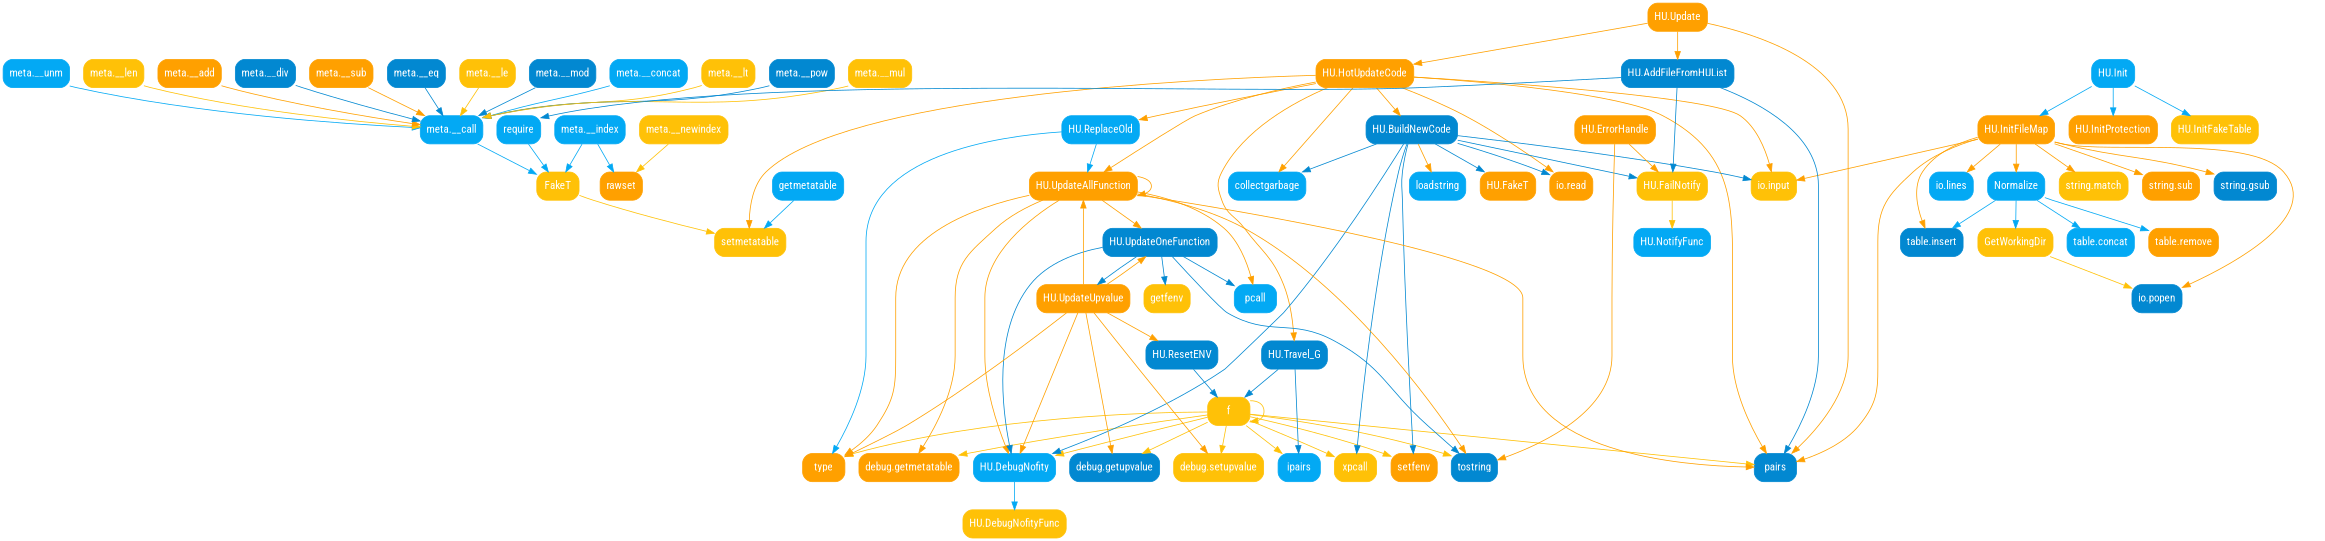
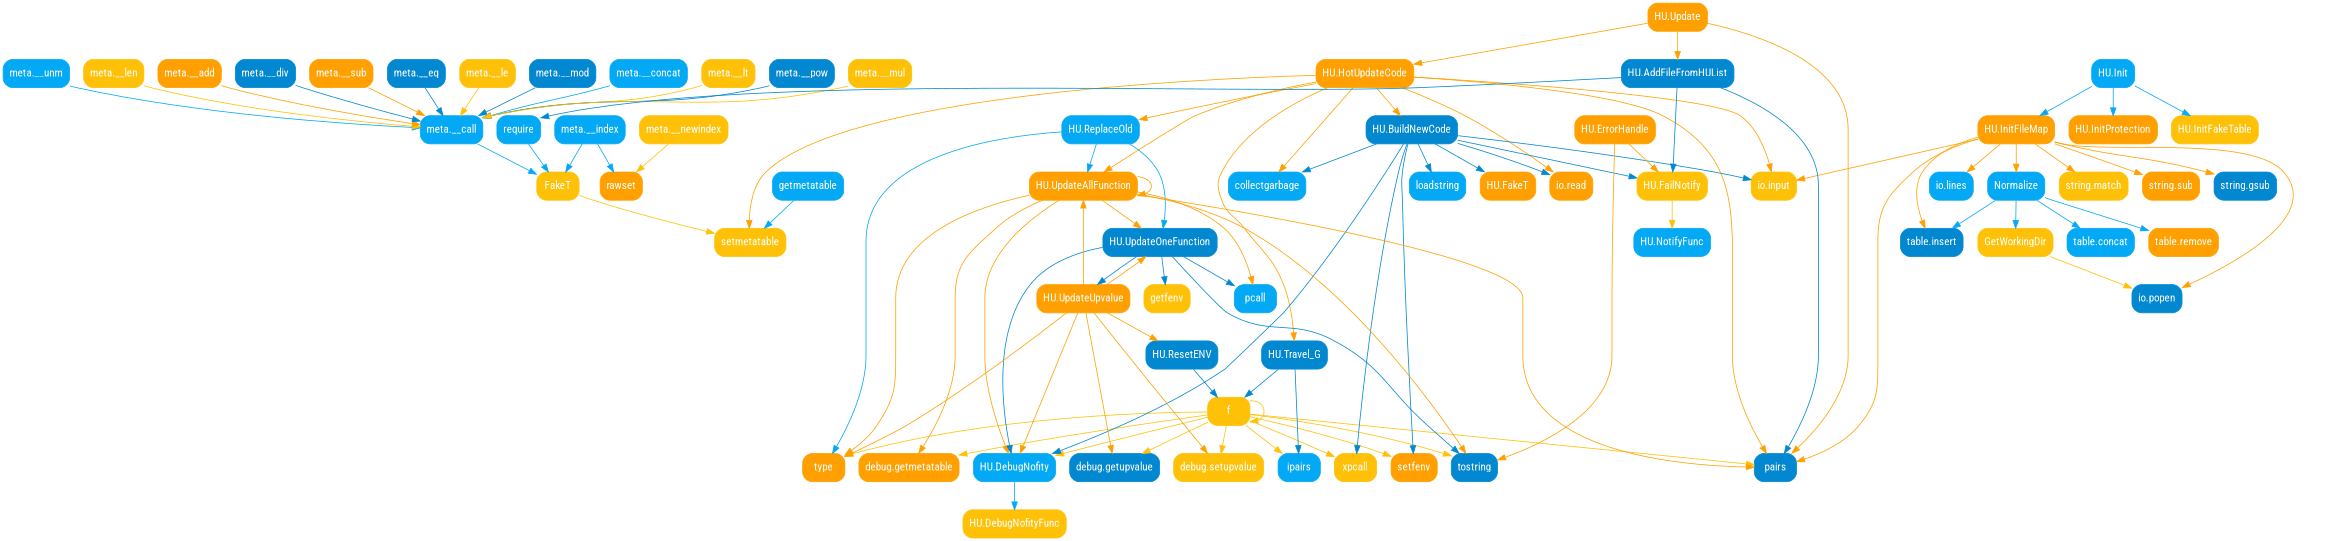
edge "HU.BuildNewCode" -> "loadstring": color #ffa000 -> #0288d1
edge "HU.ReplaceOld" -> "HU.UpdateOneFunction": added
